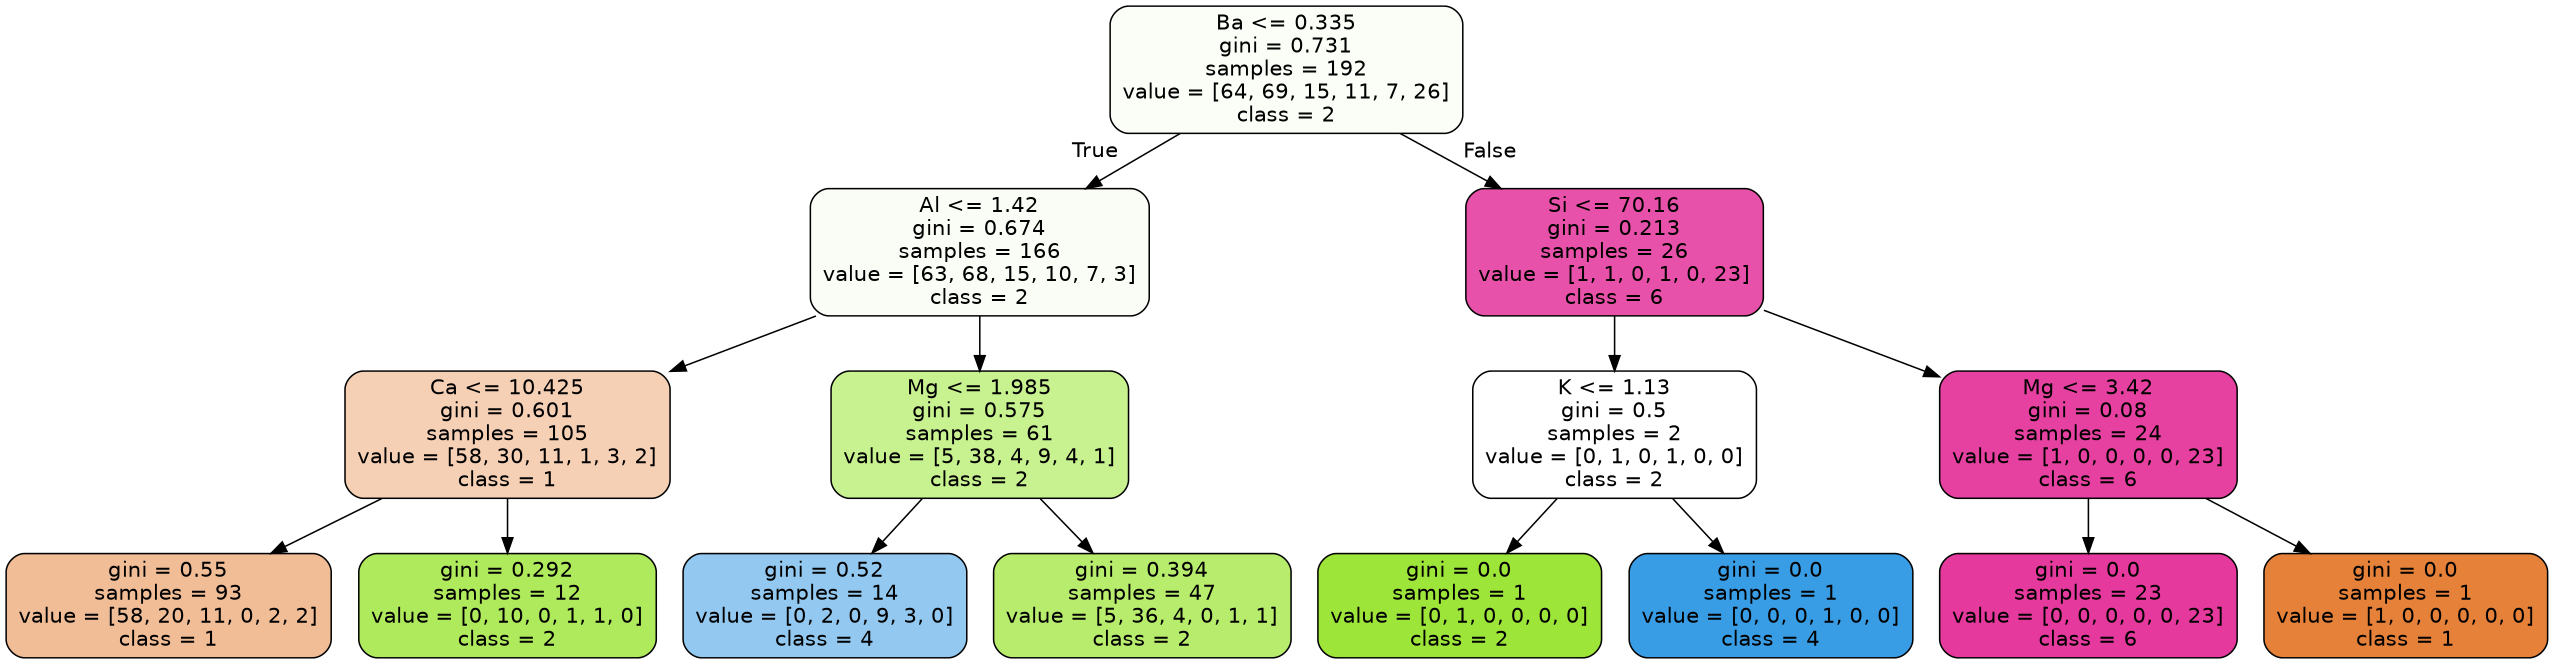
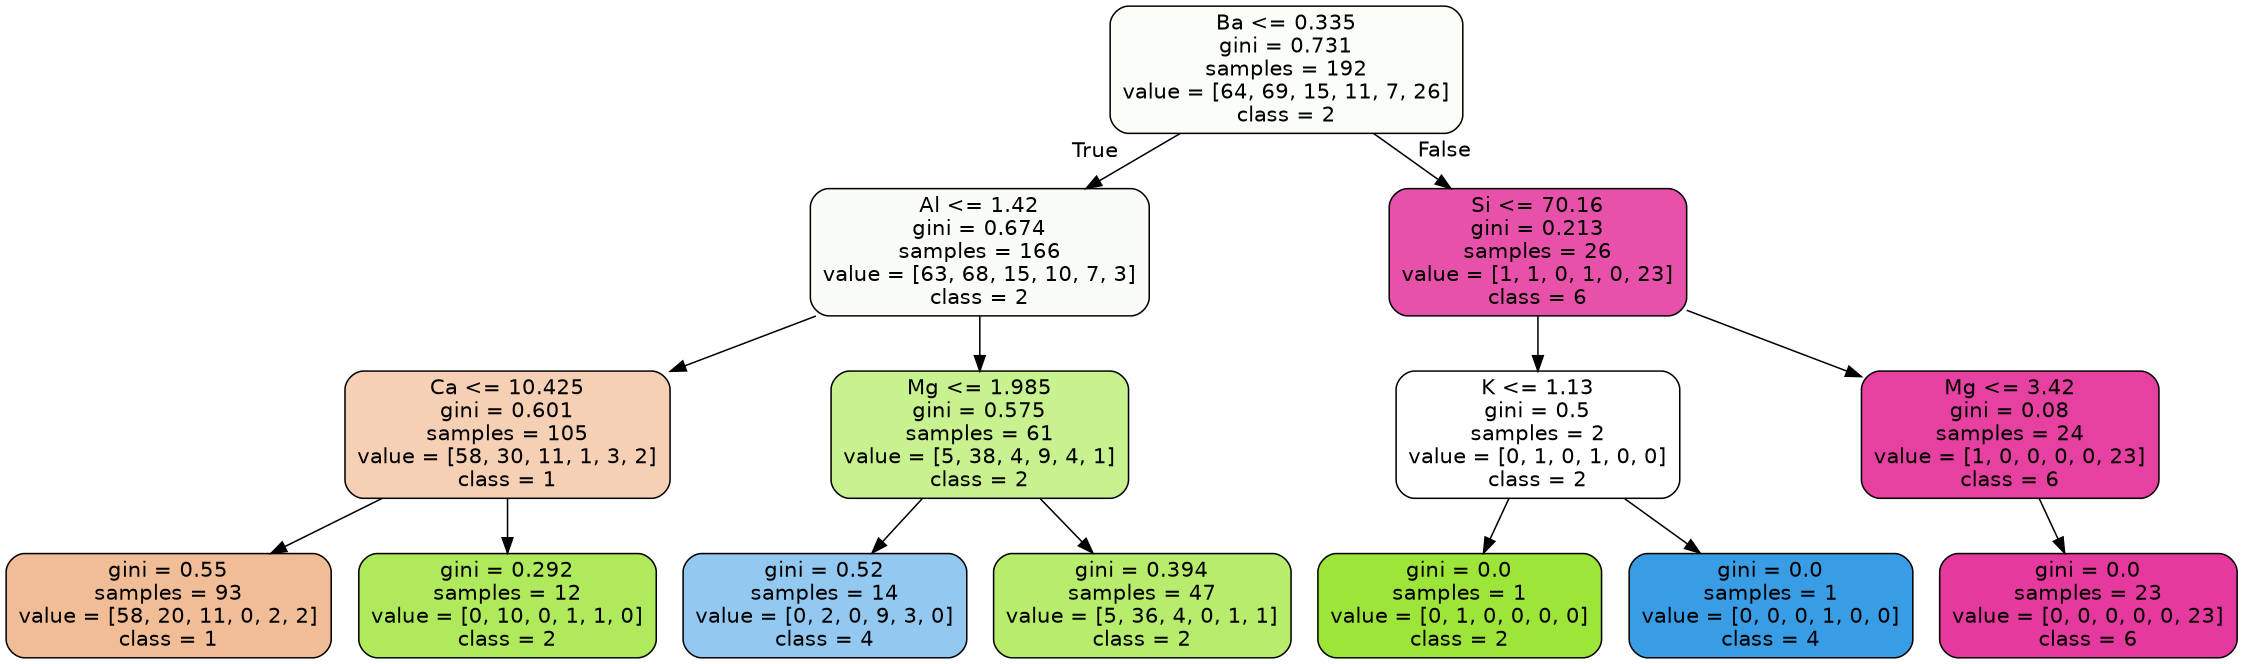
node "gini = 0.0 samples = 1 value = [1, 0, 0, 0, 0, 0] class = 1": removed
